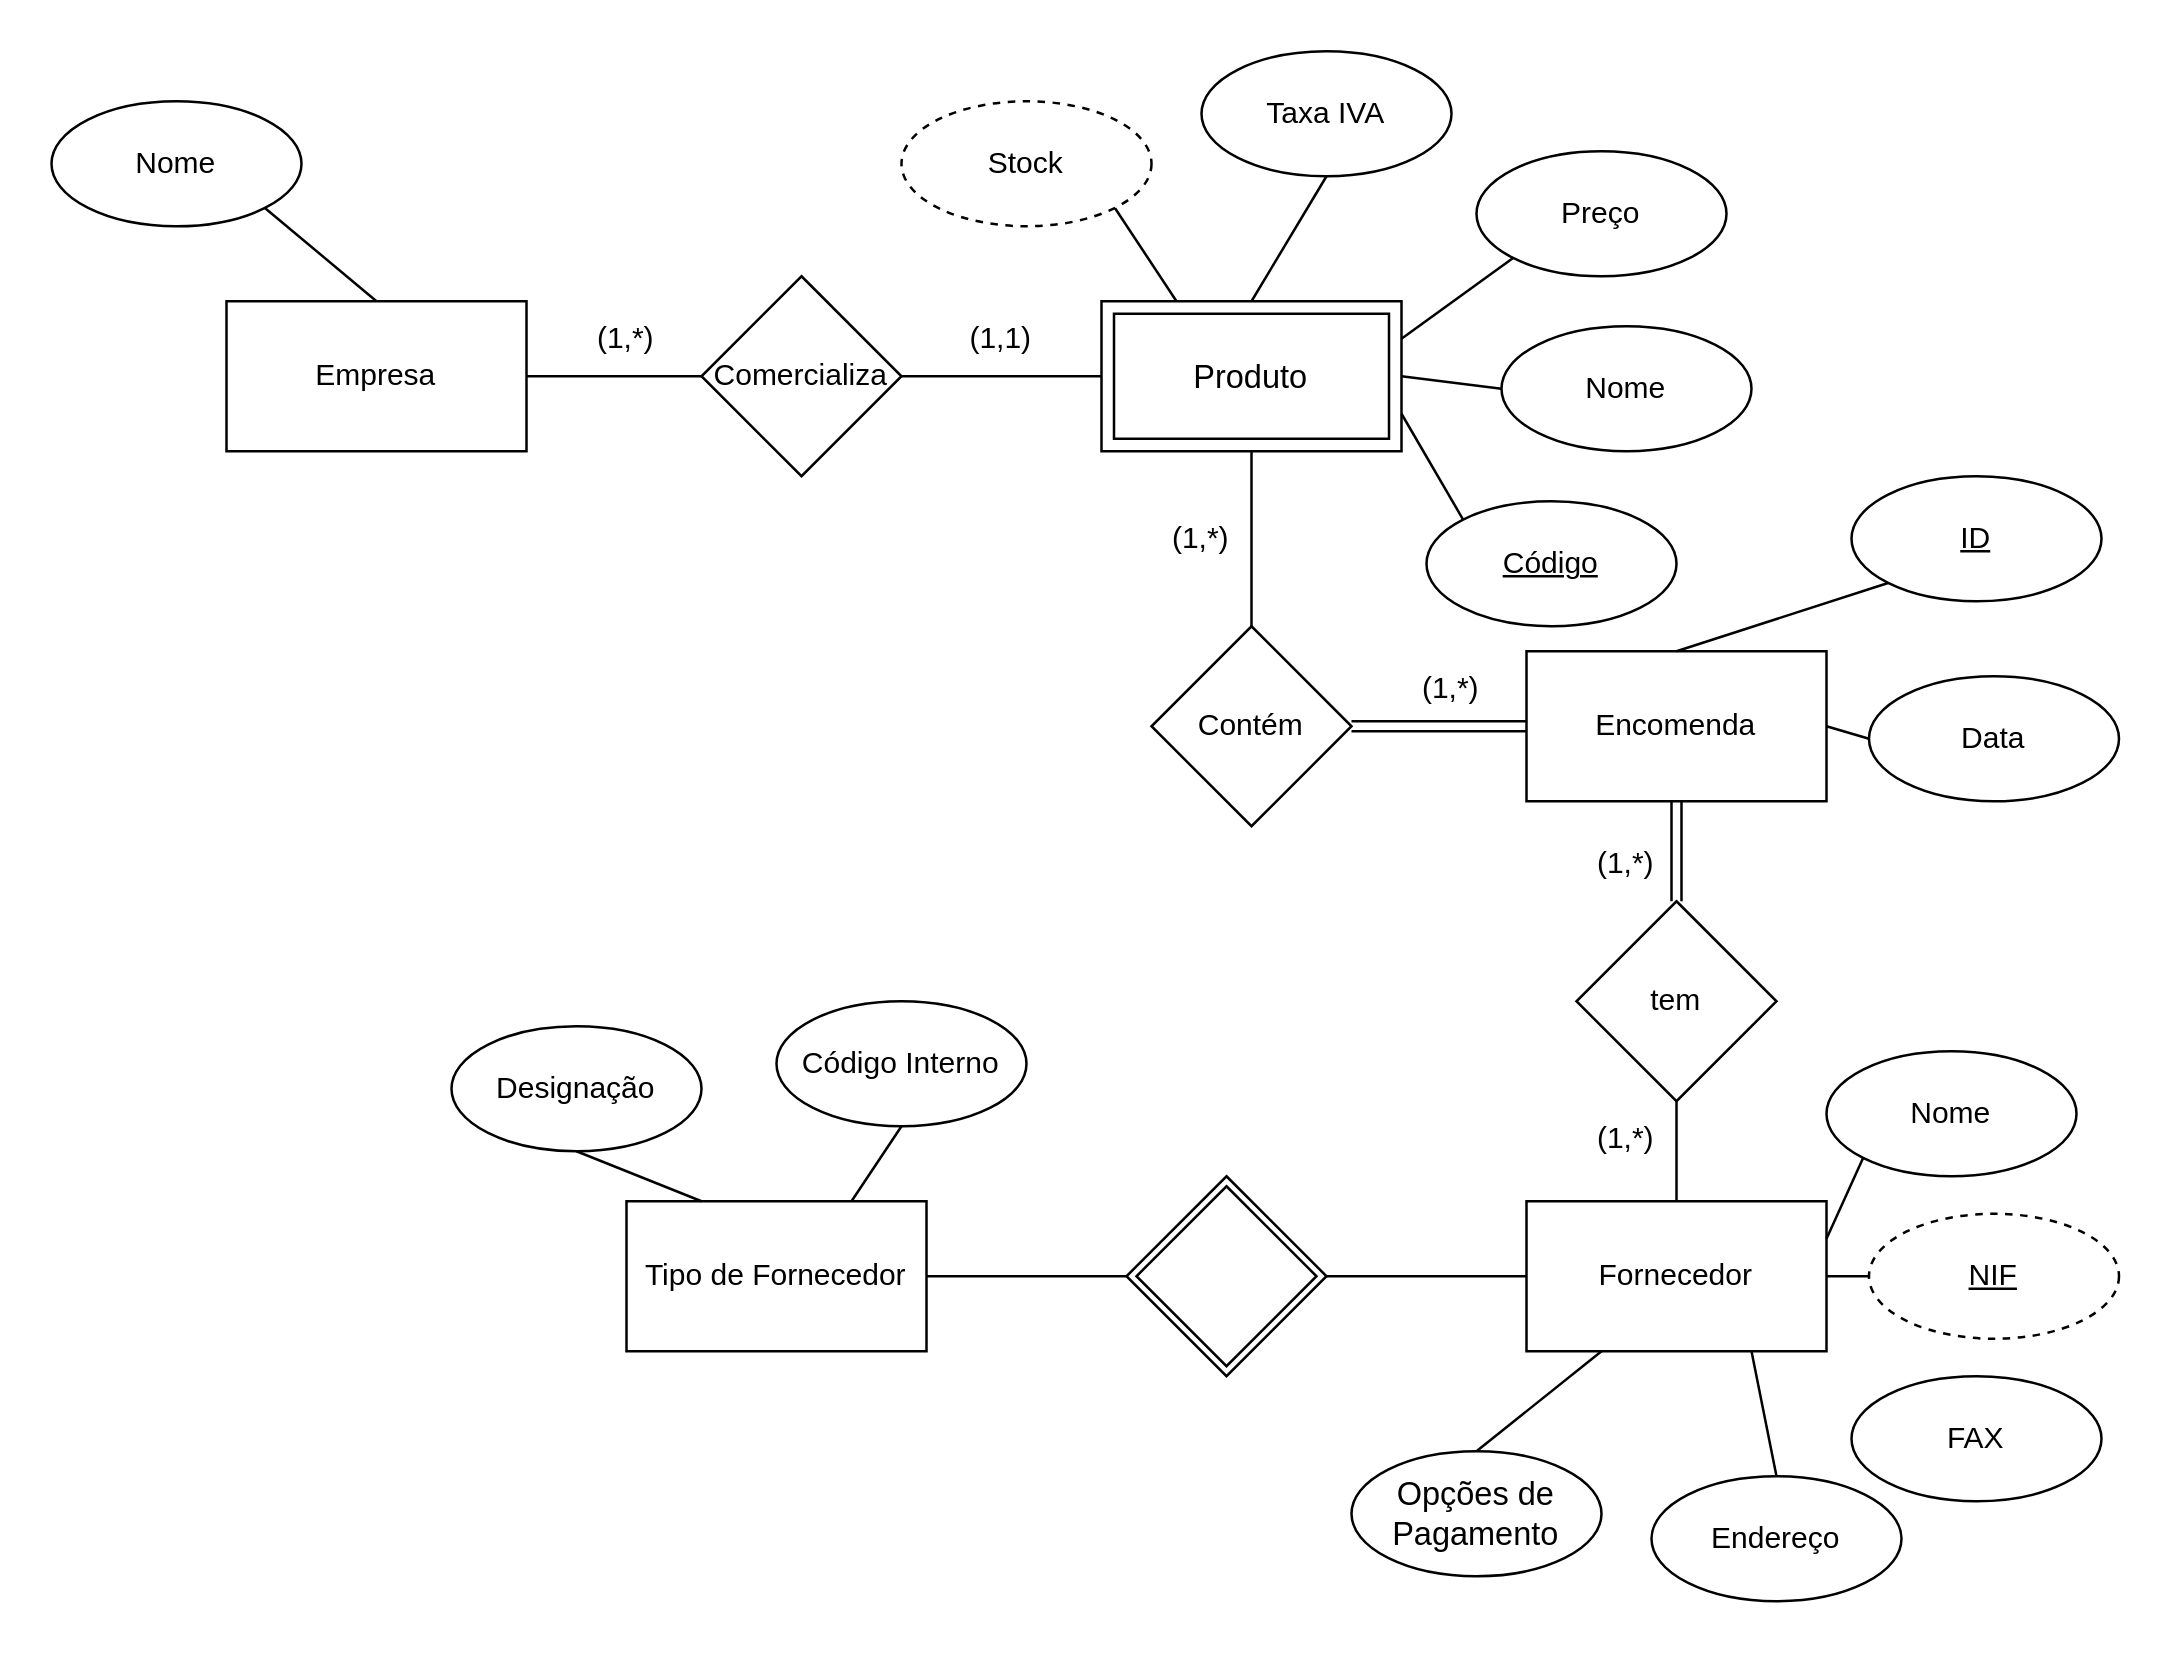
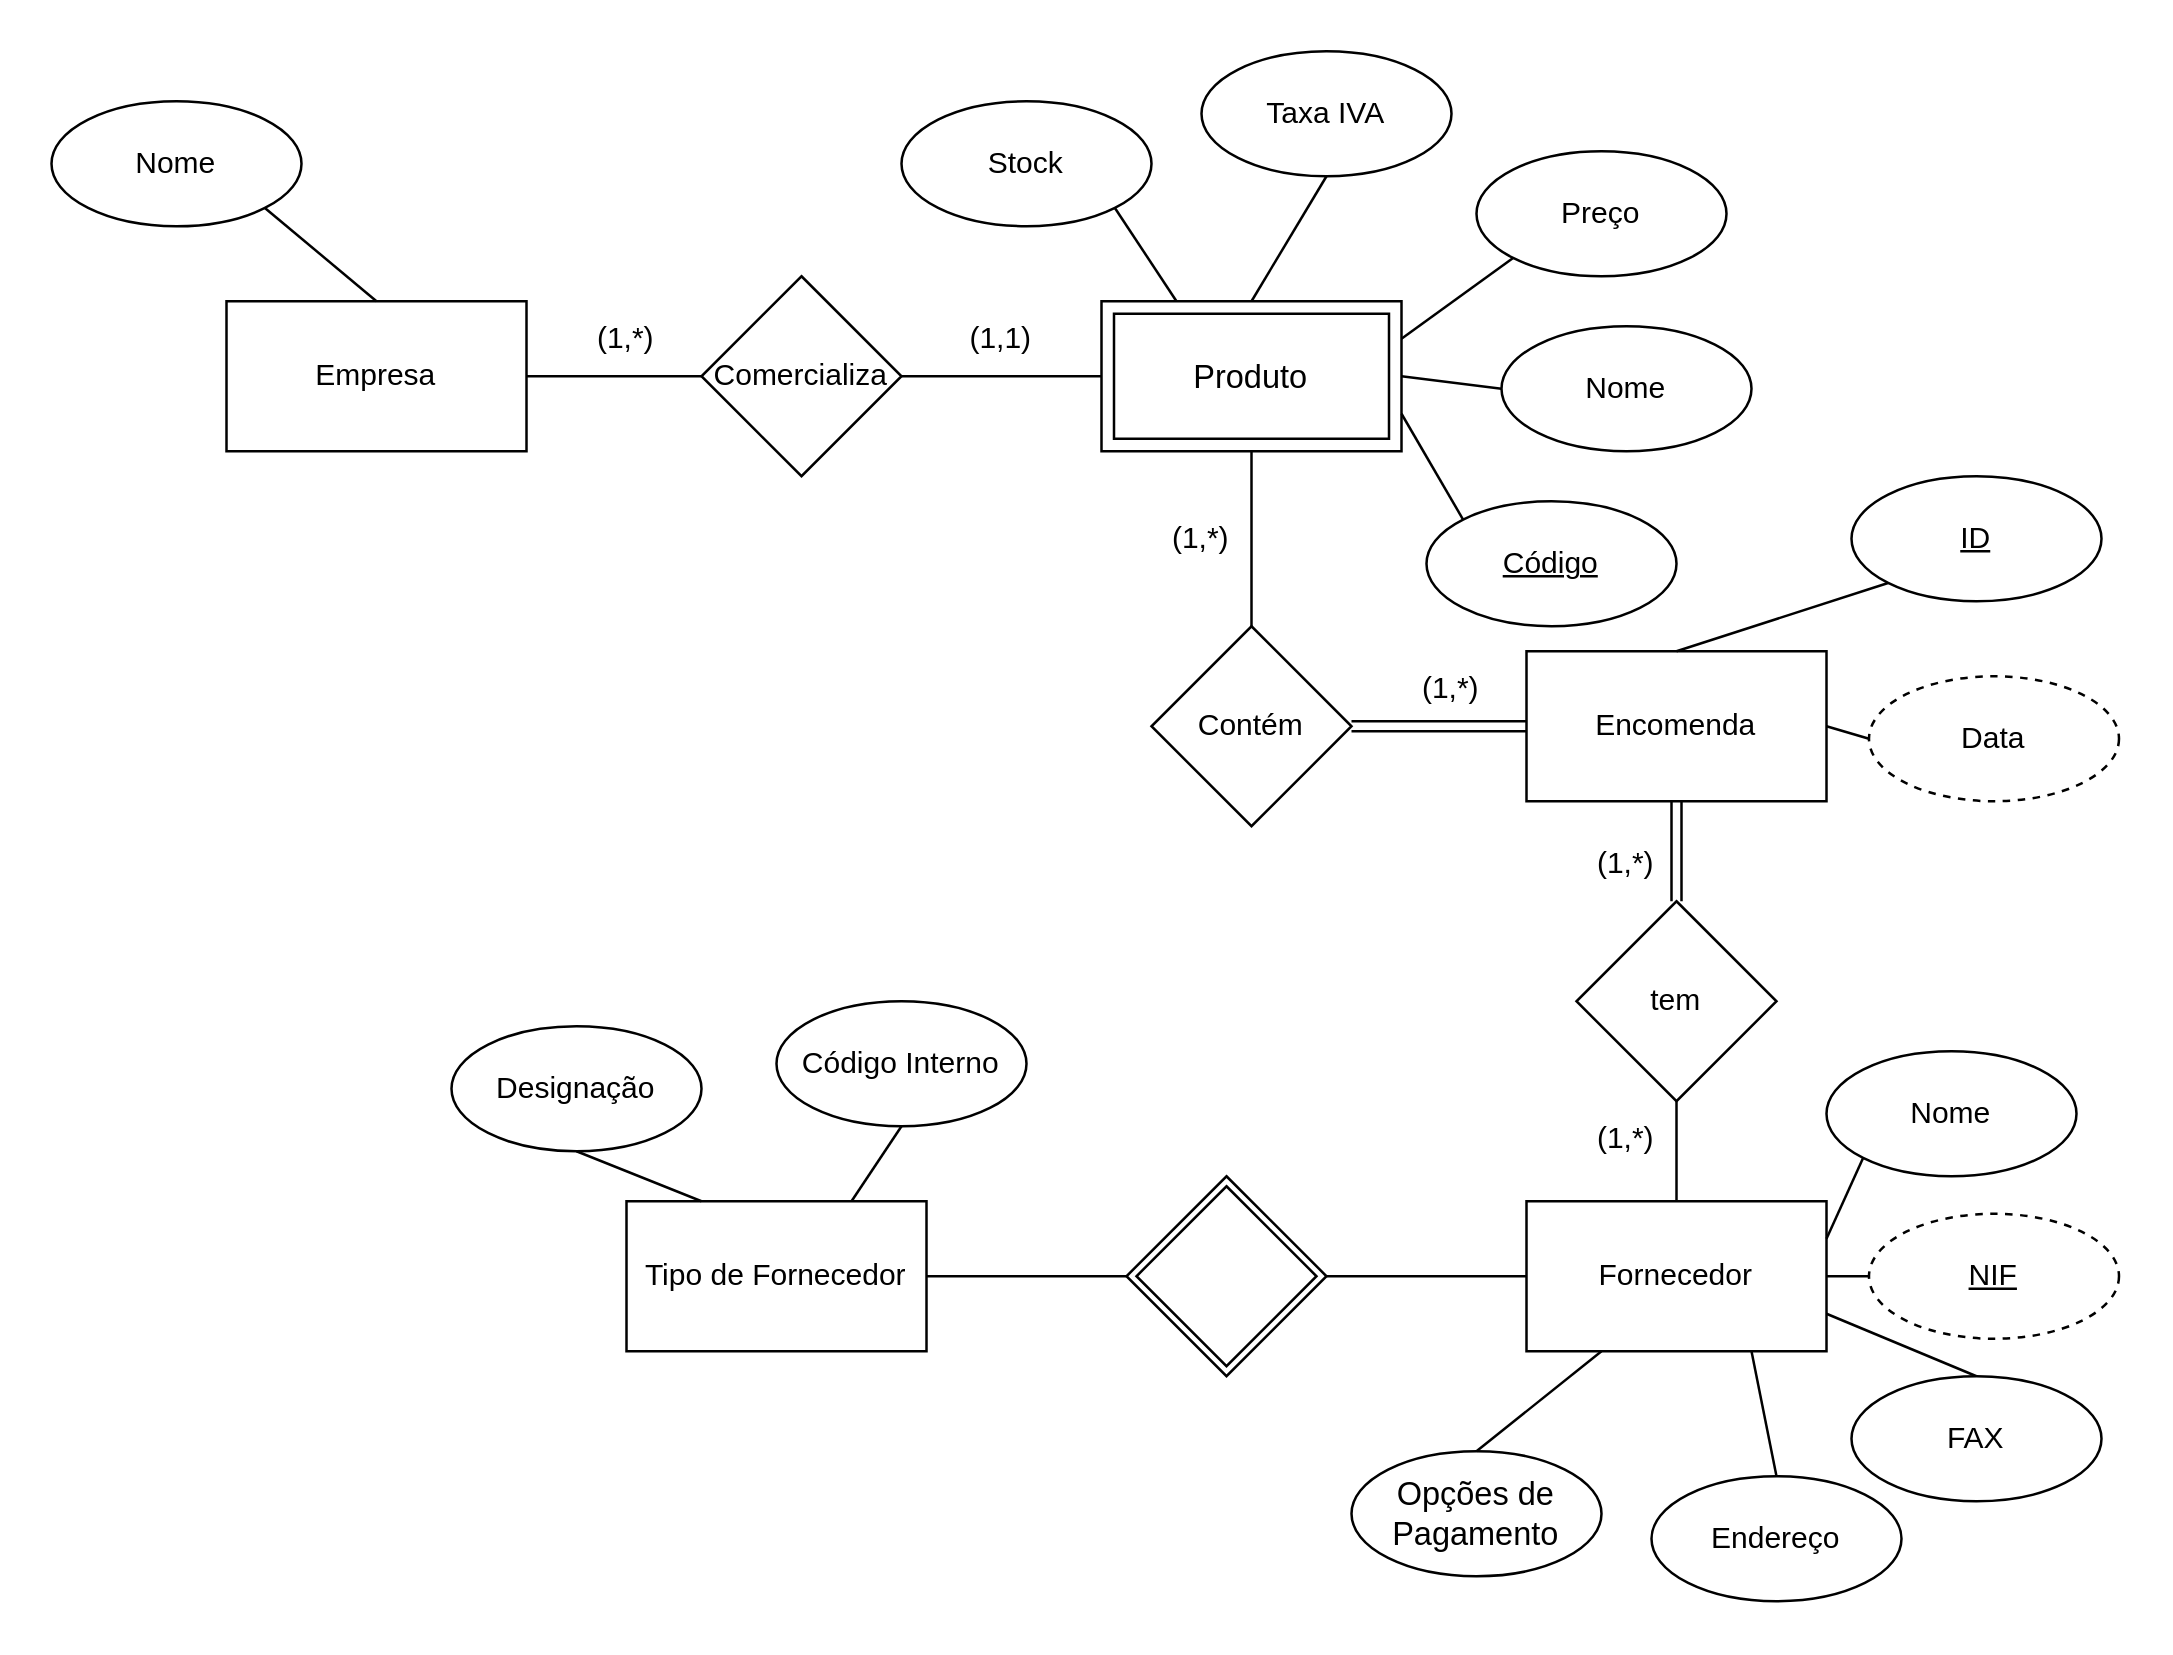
node "Stock": style dashed -> solid
node "Data": style solid -> dashed
edge "Fornecedor" -- "FAX": added
